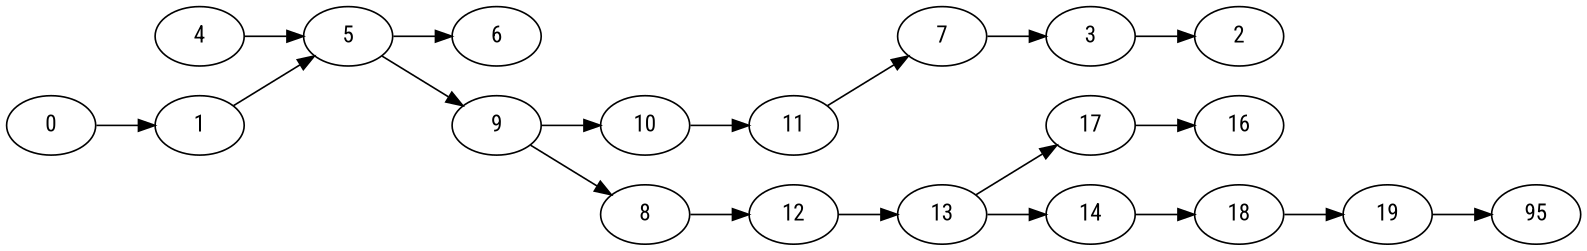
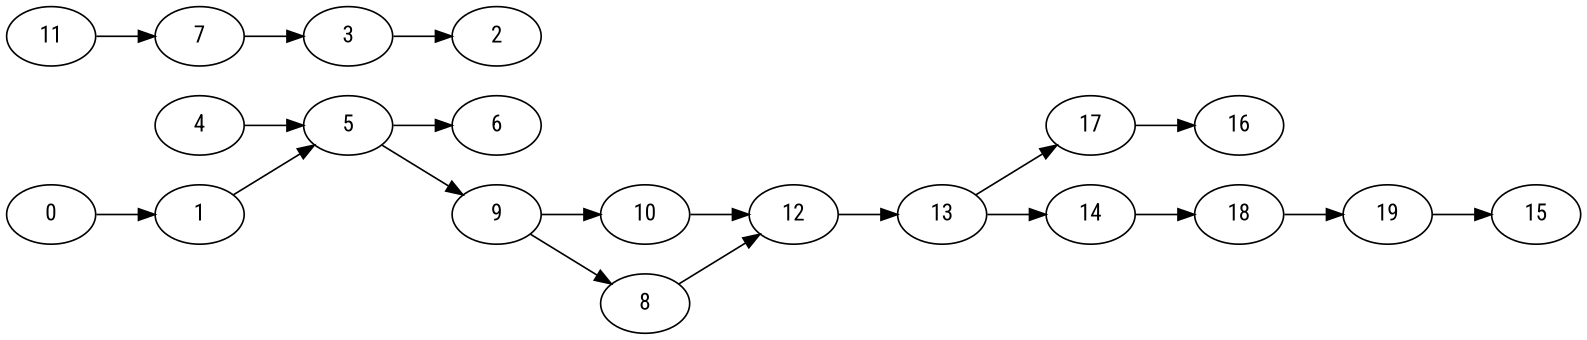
edge "10" -> "11": now "10" -> "12"
node "95": label "95" -> "15"
